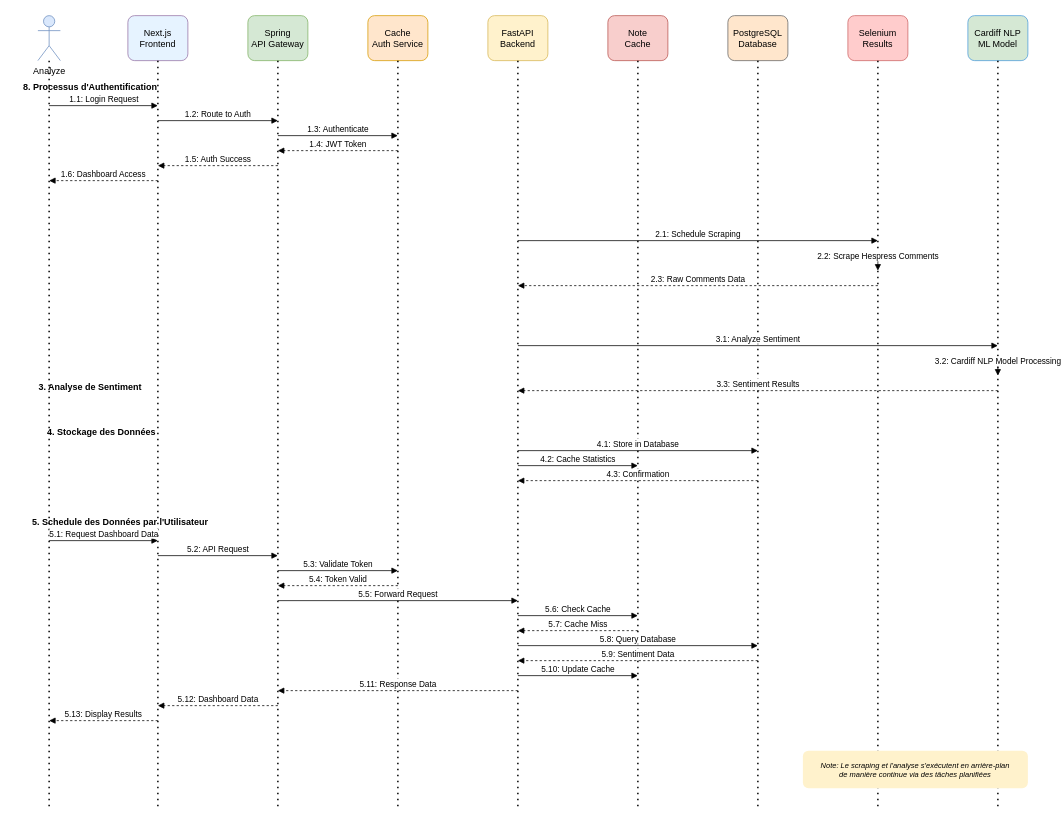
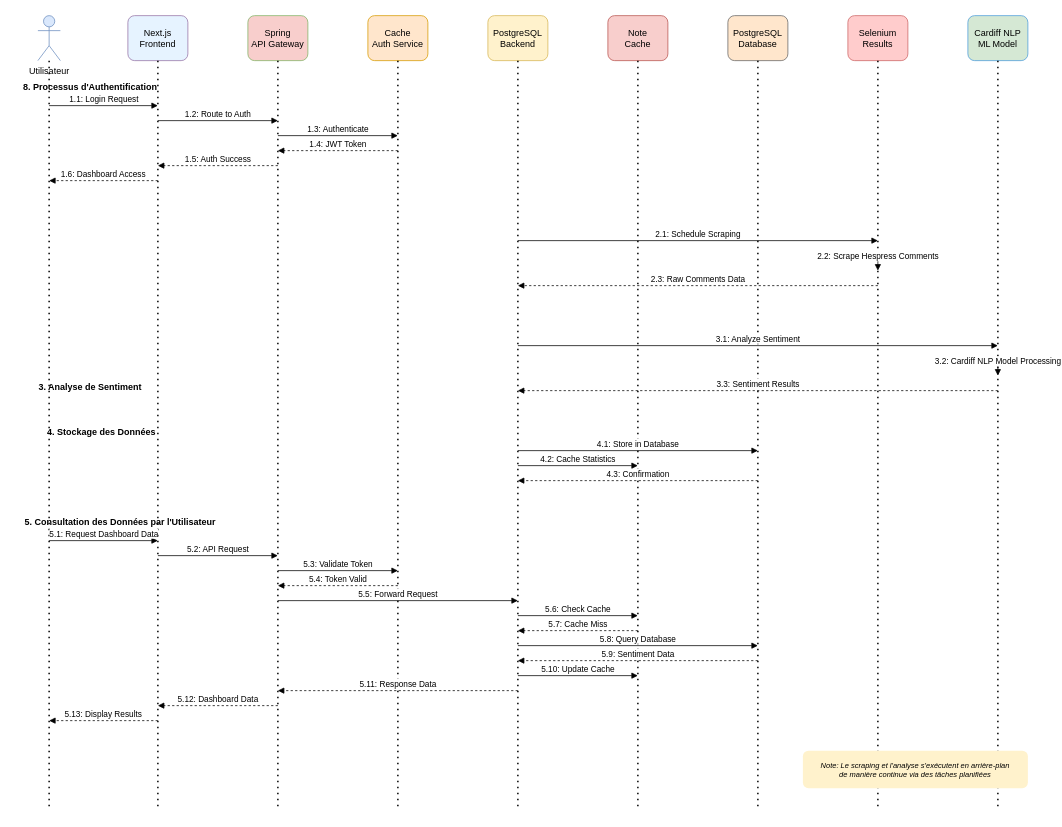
node "Spring API Gateway": fillcolor #d5e8d4 -> #f8cecc
node "FastAPI Backend": label "FastAPI Backend" -> "PostgreSQL Backend"
node "Analyze": label "Analyze" -> "Utilisateur"
node "5. Schedule des Données par l'Utilisateur": label "5. Schedule des Données par l'Utilisateur" -> "5. Consultation des Données par l'Utilisateur"
